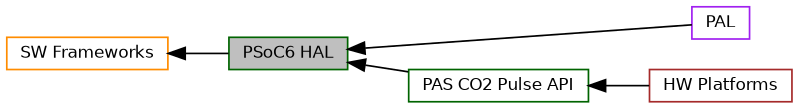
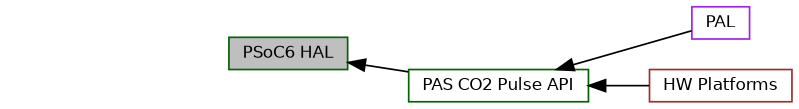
edge "PAL" -> "PSoC6 HAL": now "PAL" -> "PAS CO2 Pulse API"
node "SW Frameworks": removed
